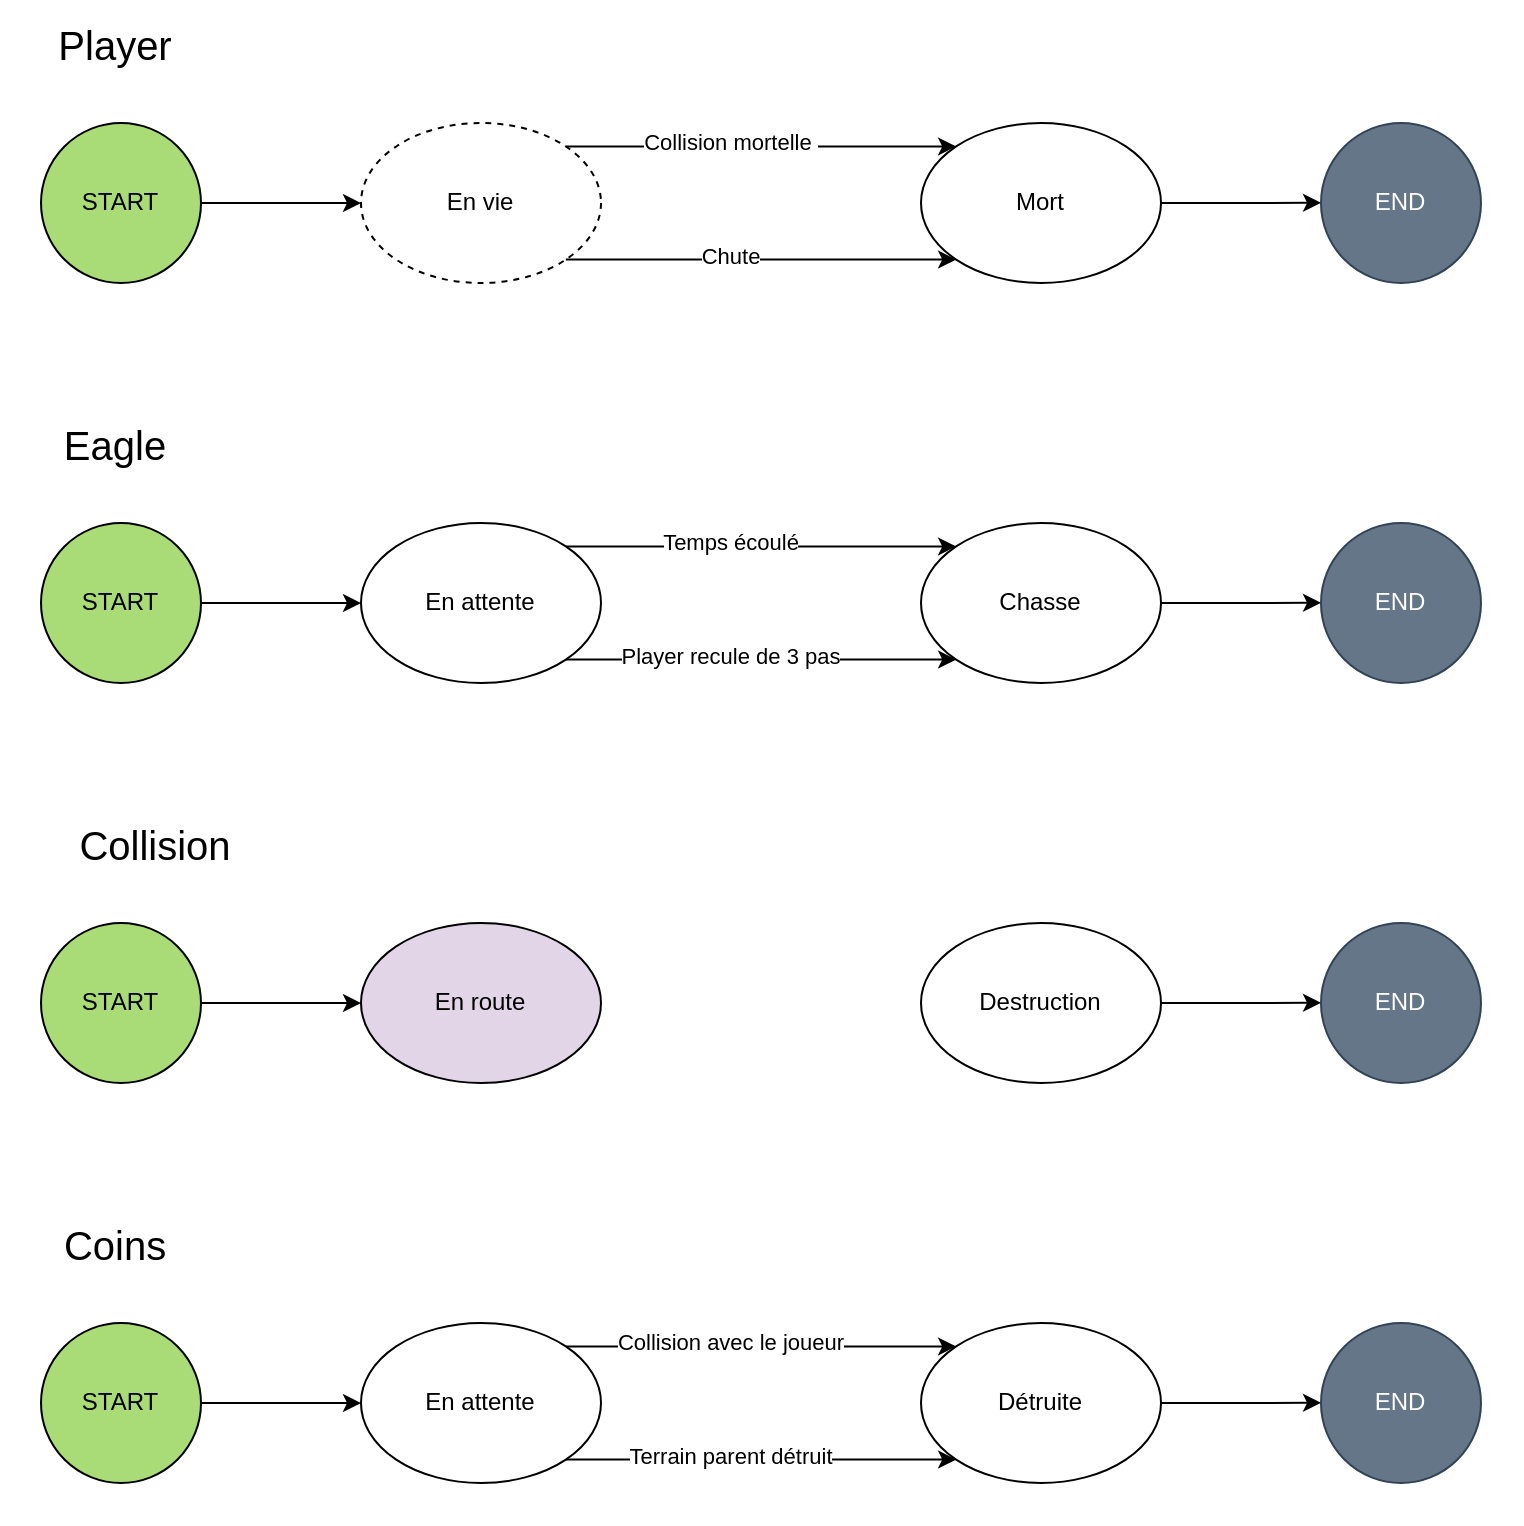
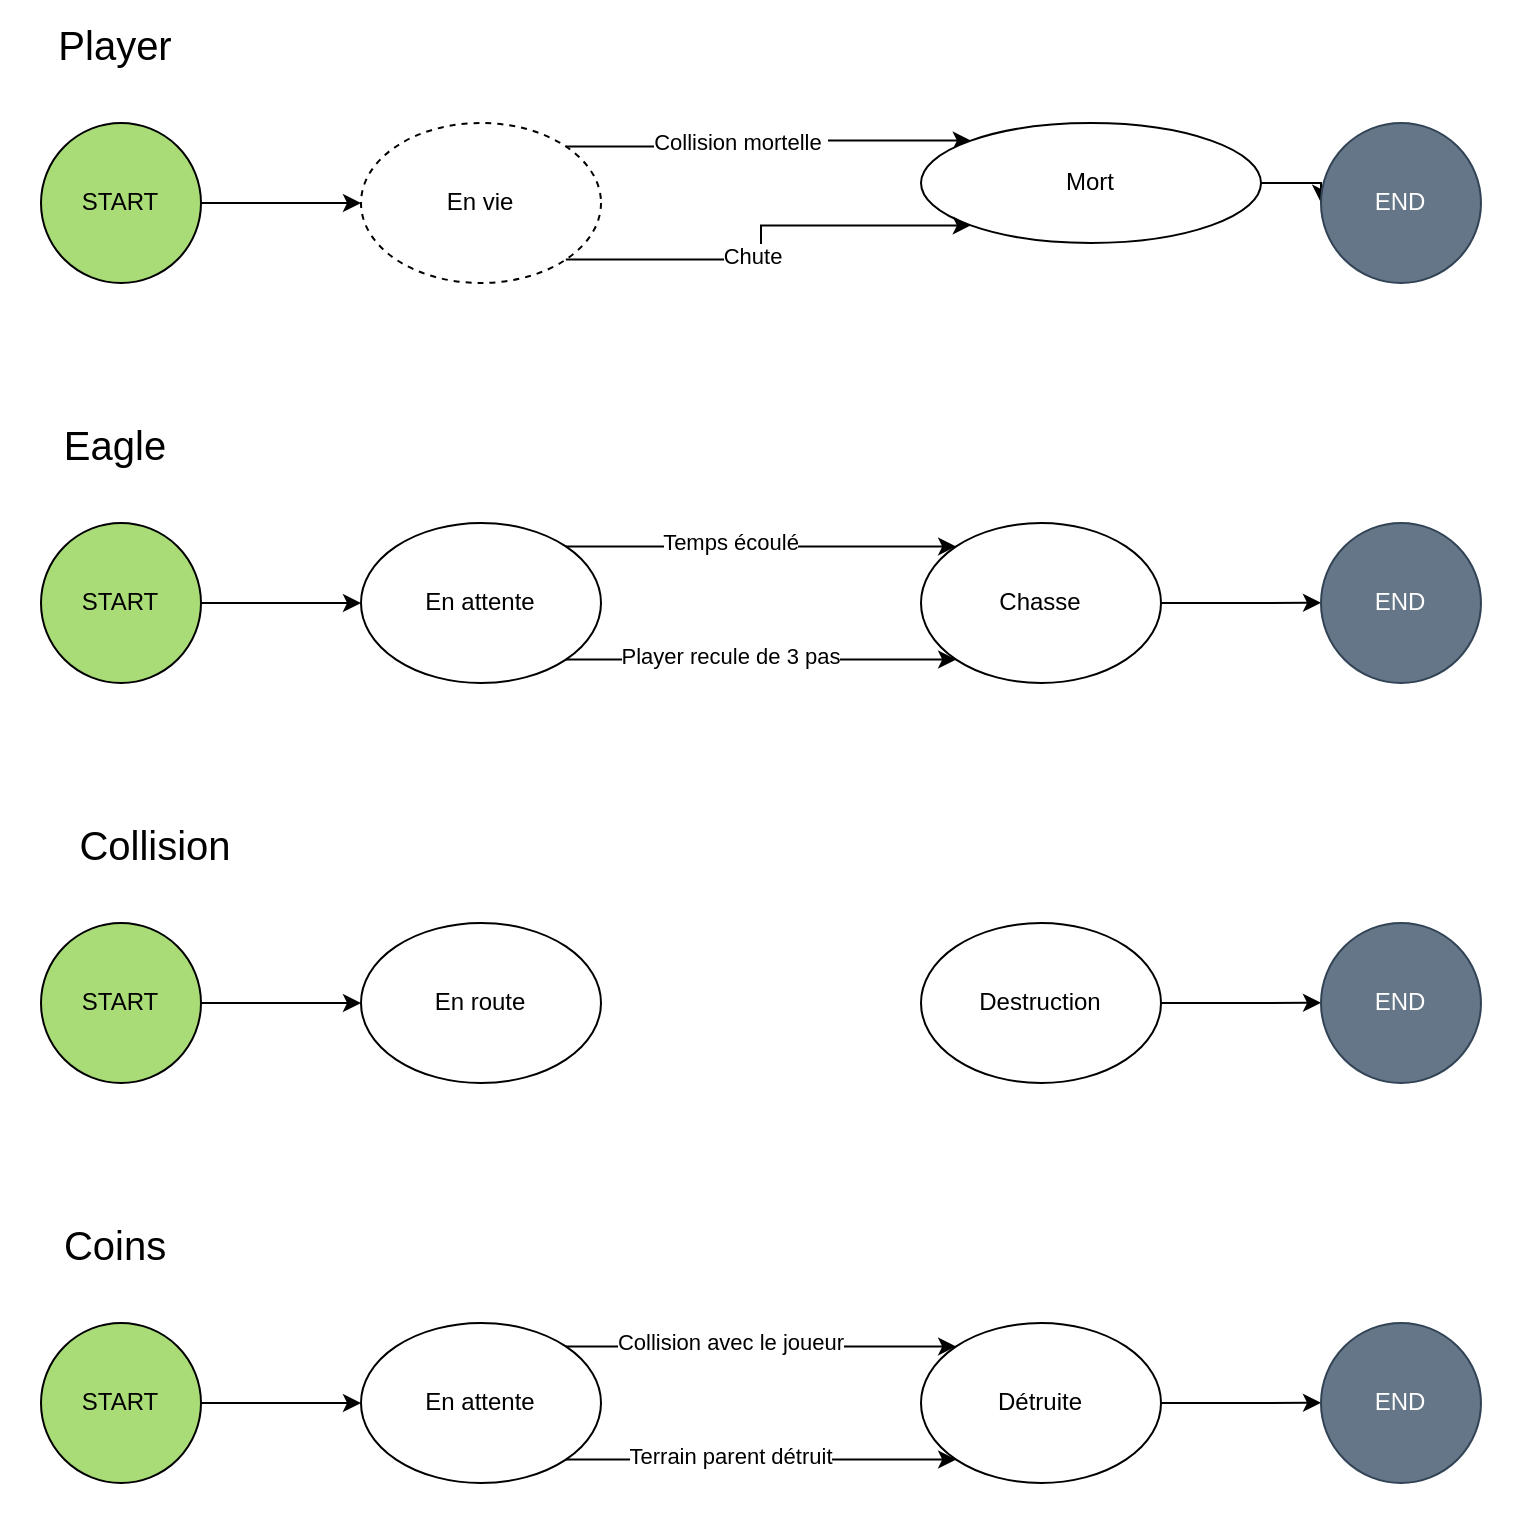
node "Mort": size 240x160 -> 340x120
node "En route": fillcolor #e1d5e7 -> #ffffff
